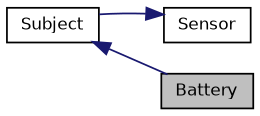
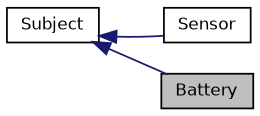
edge "Subject" -> "Sensor": reversed
